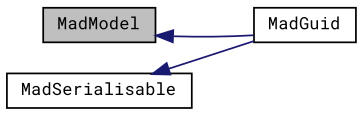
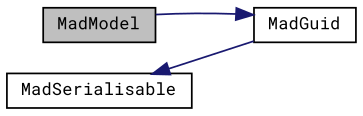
edge "MadGuid" -> "MadModel": reversed
